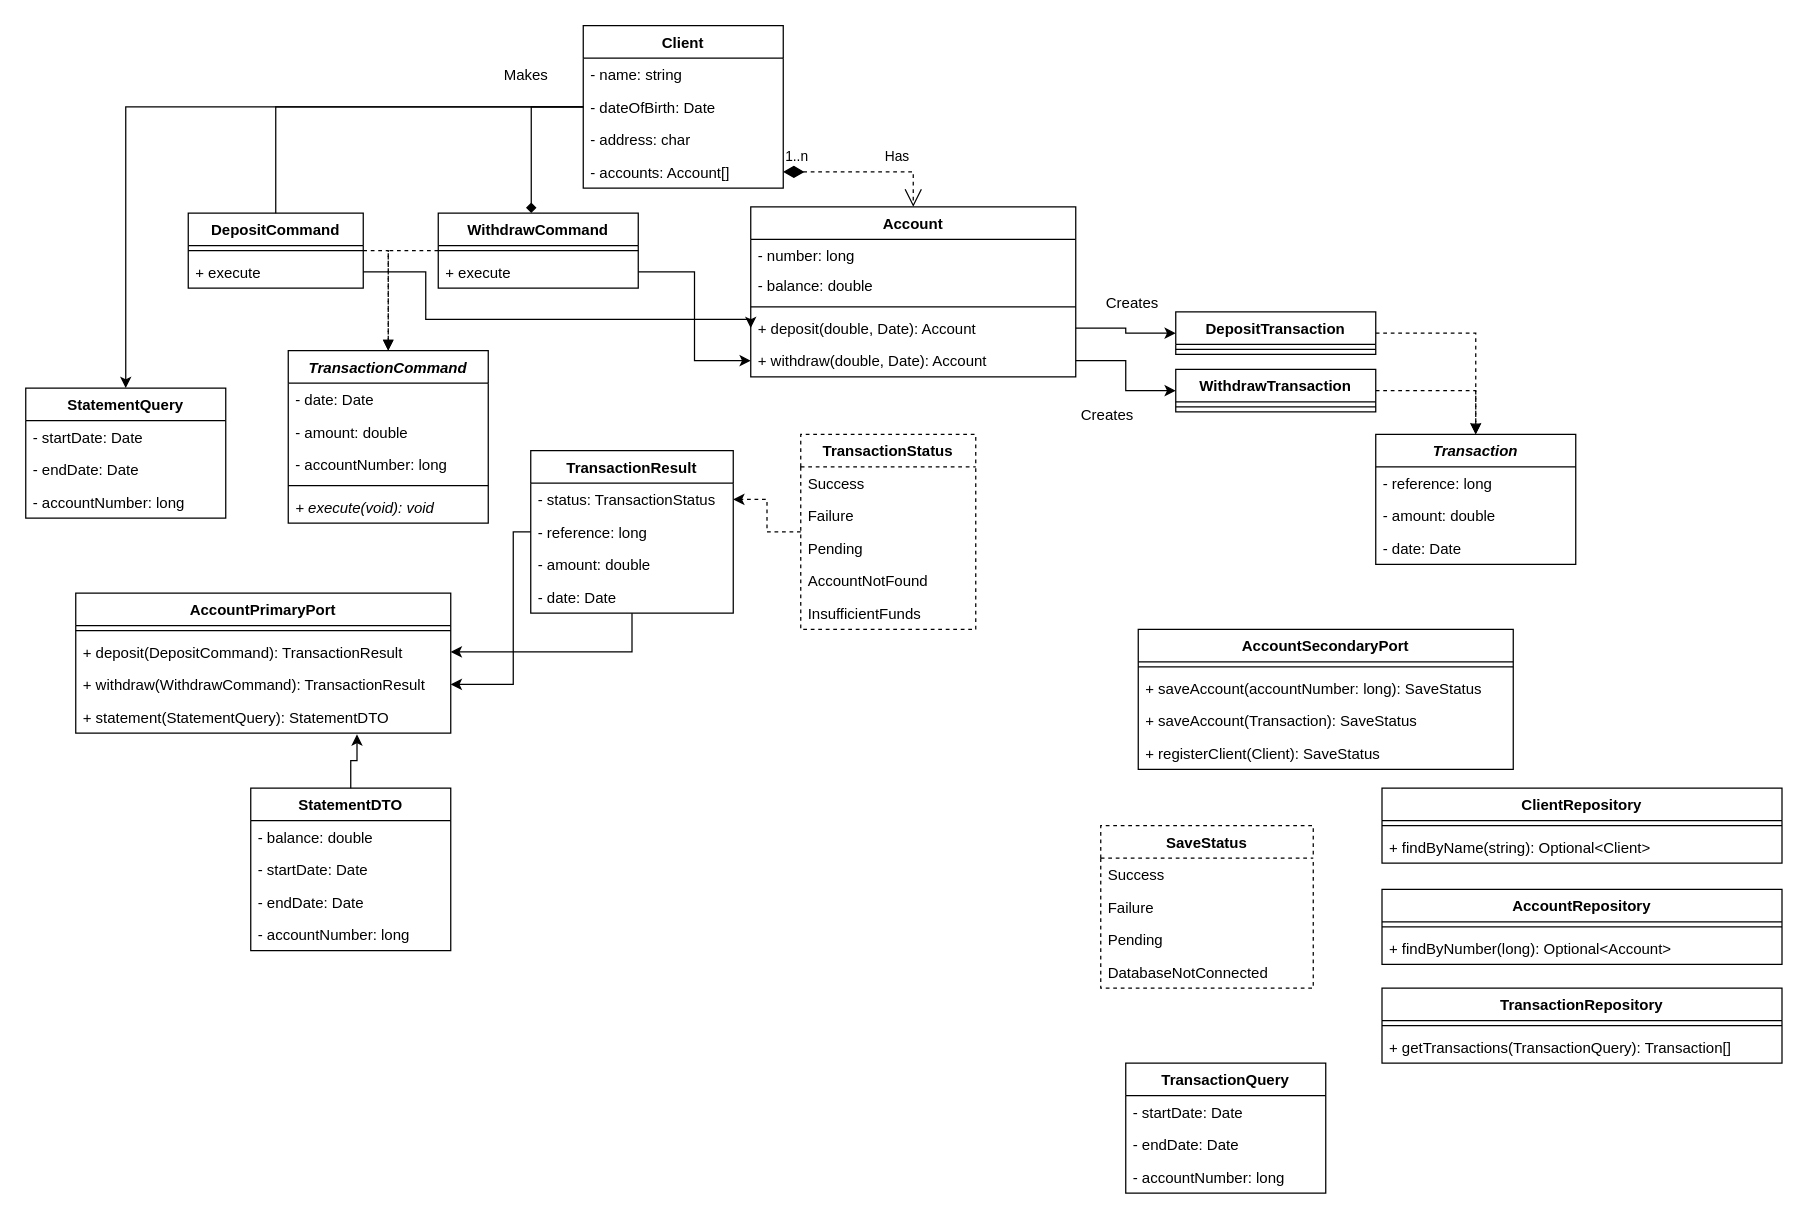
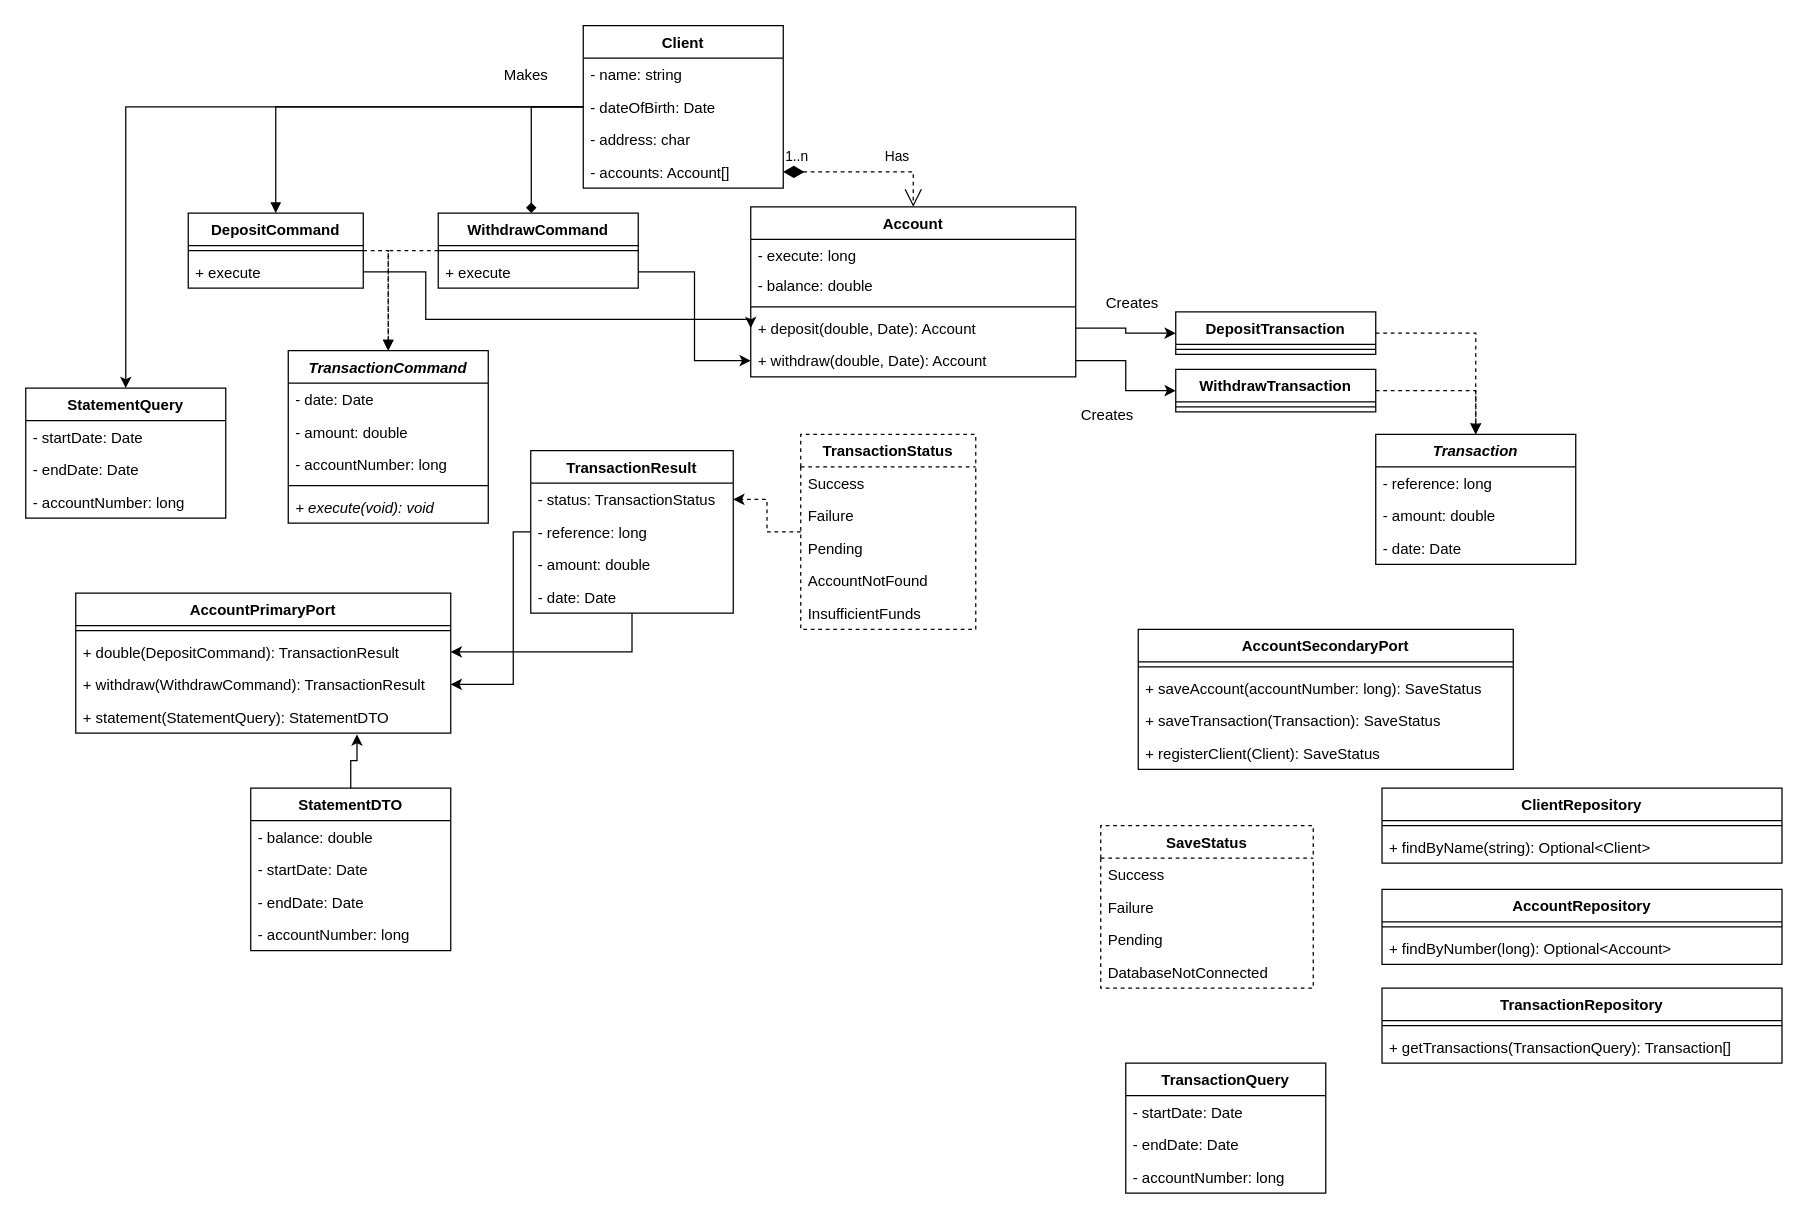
edge "- dateOfBirth: Date" -- "DepositCommand": arrowhead none -> block
node "- number: long": label "- number: long" -> "- execute: long"
node "+ deposit(DepositCommand): TransactionResult": label "+ deposit(DepositCommand): TransactionResult" -> "+ double(DepositCommand): TransactionResult"
node "+ saveAccount(Transaction): SaveStatus": label "+ saveAccount(Transaction): SaveStatus" -> "+ saveTransaction(Transaction): SaveStatus"
